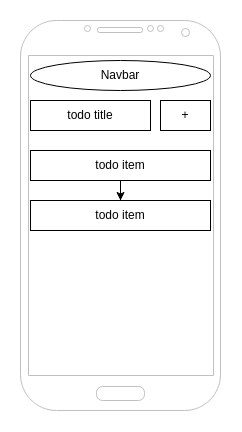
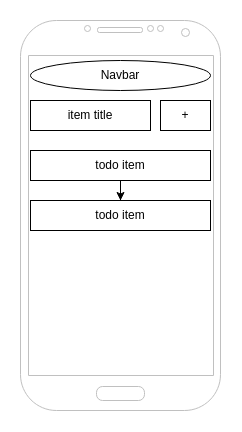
node "todo title": label "todo title" -> "item title"
